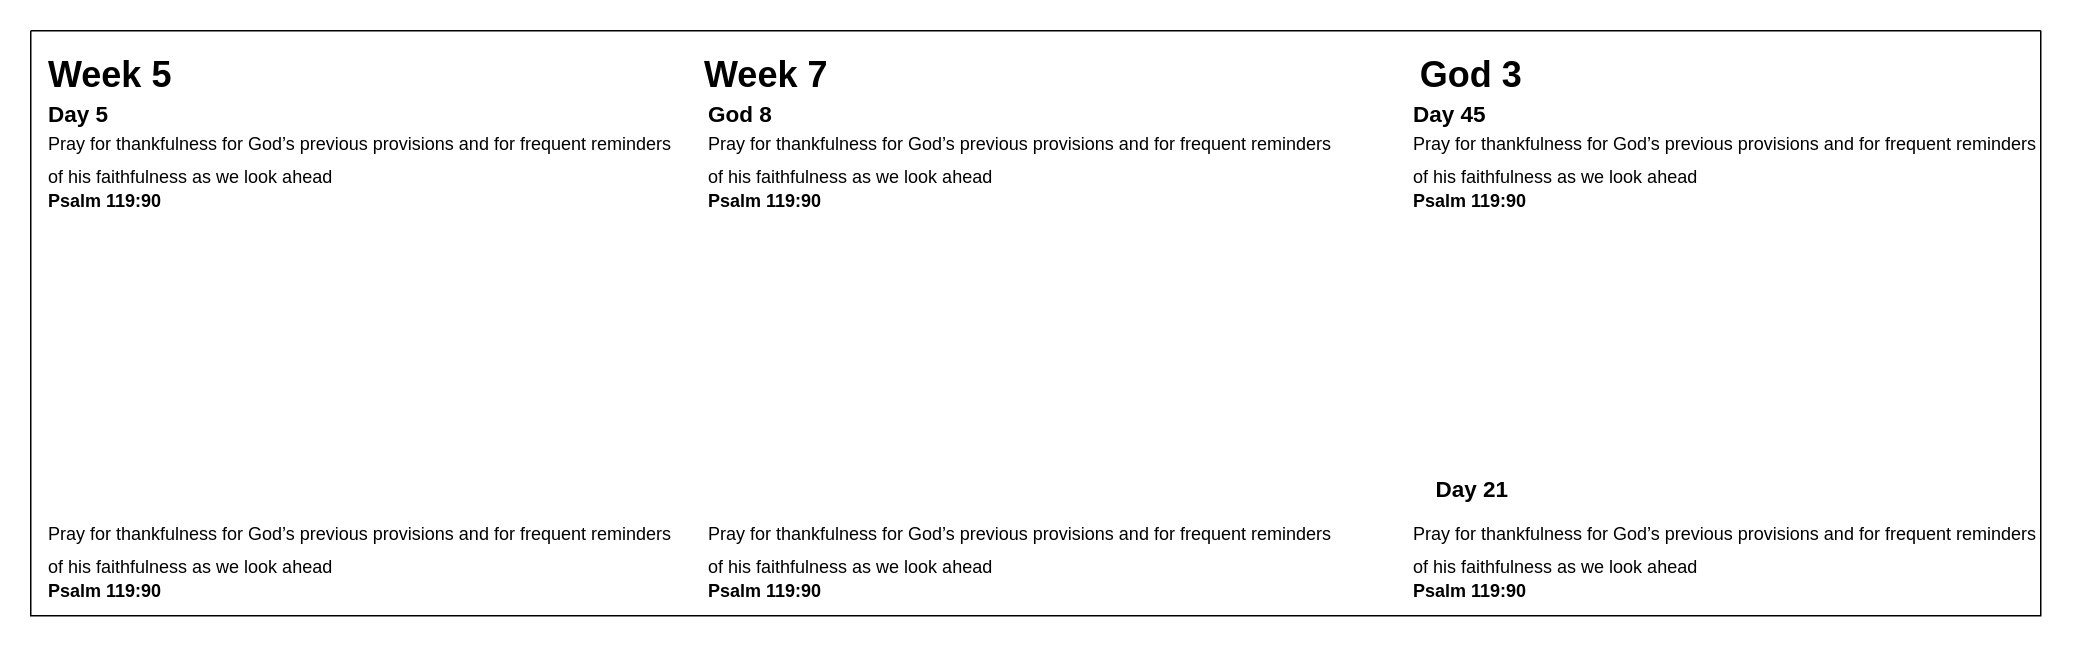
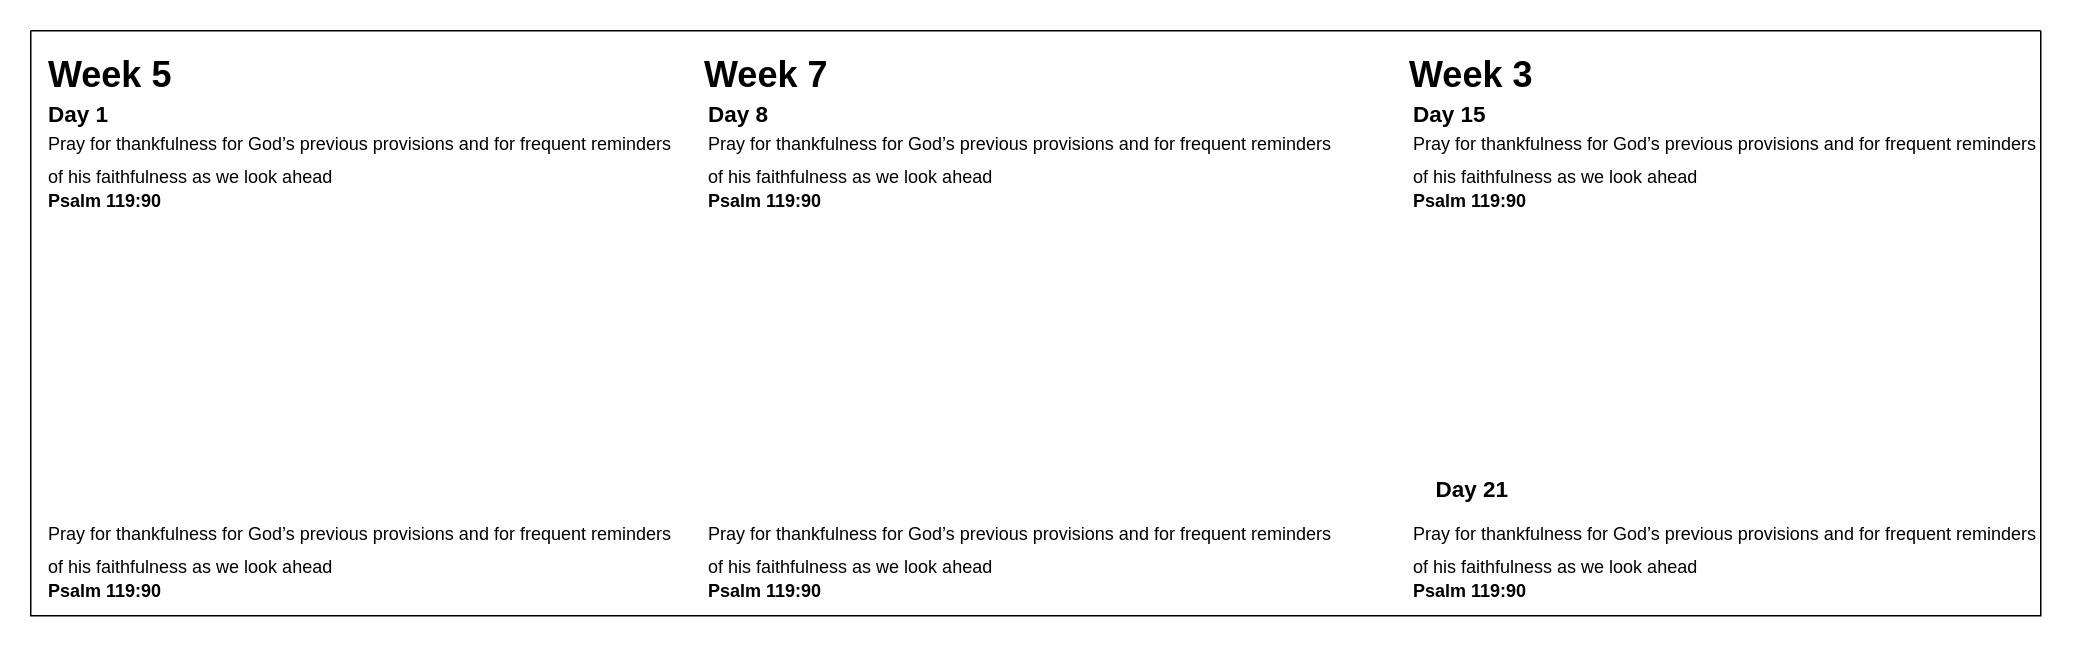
node "God 3": label "God 3" -> "Week 3"
node "Day 5": label "Day 5" -> "Day 1"
node "God 8": label "God 8" -> "Day 8"
node "Day 45": label "Day 45" -> "Day 15"
